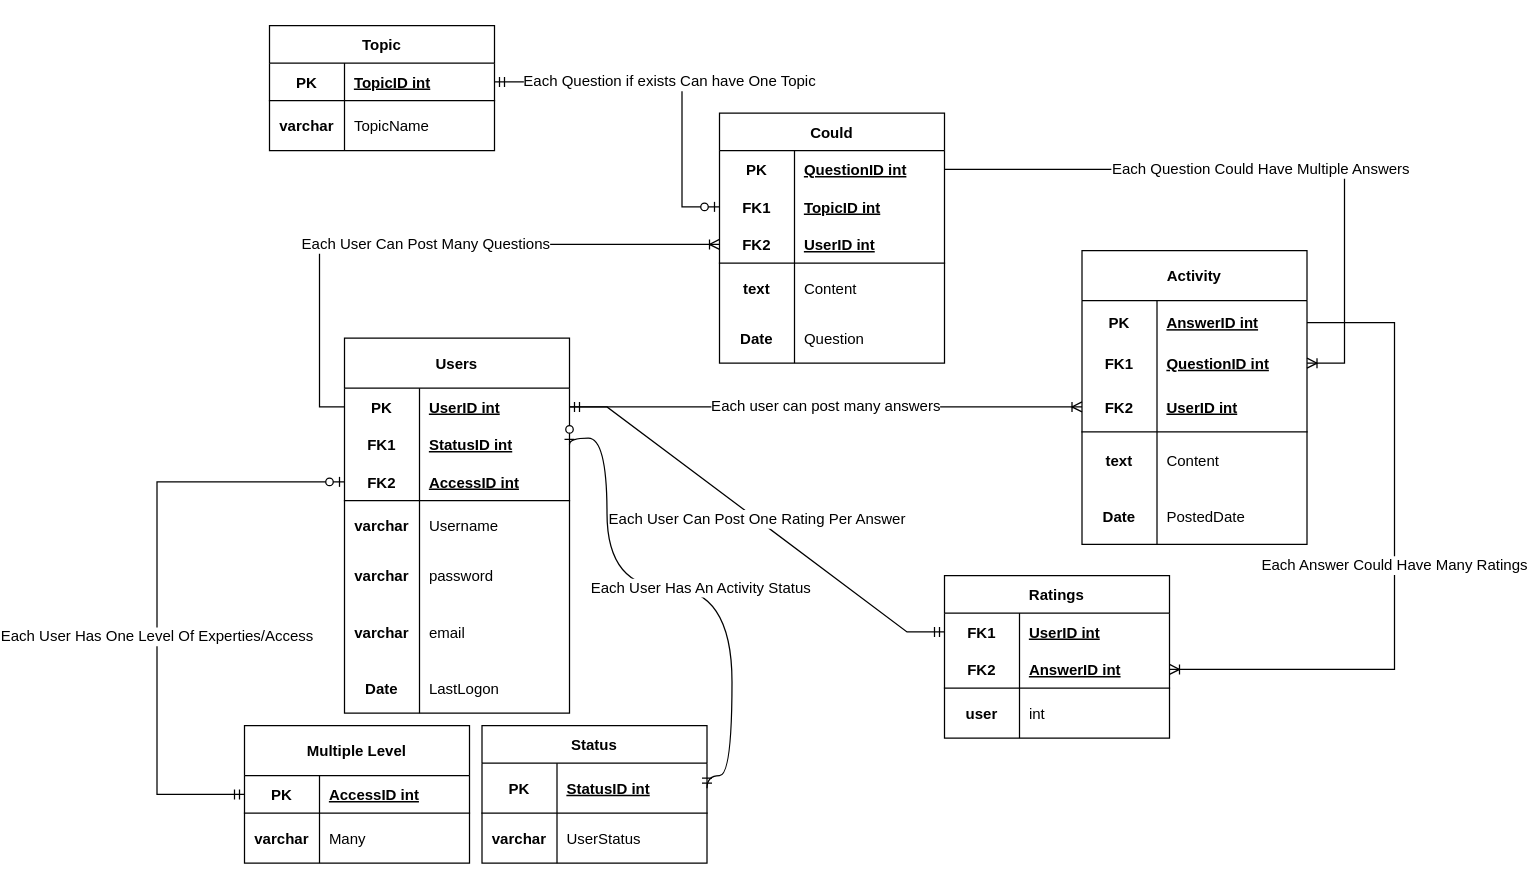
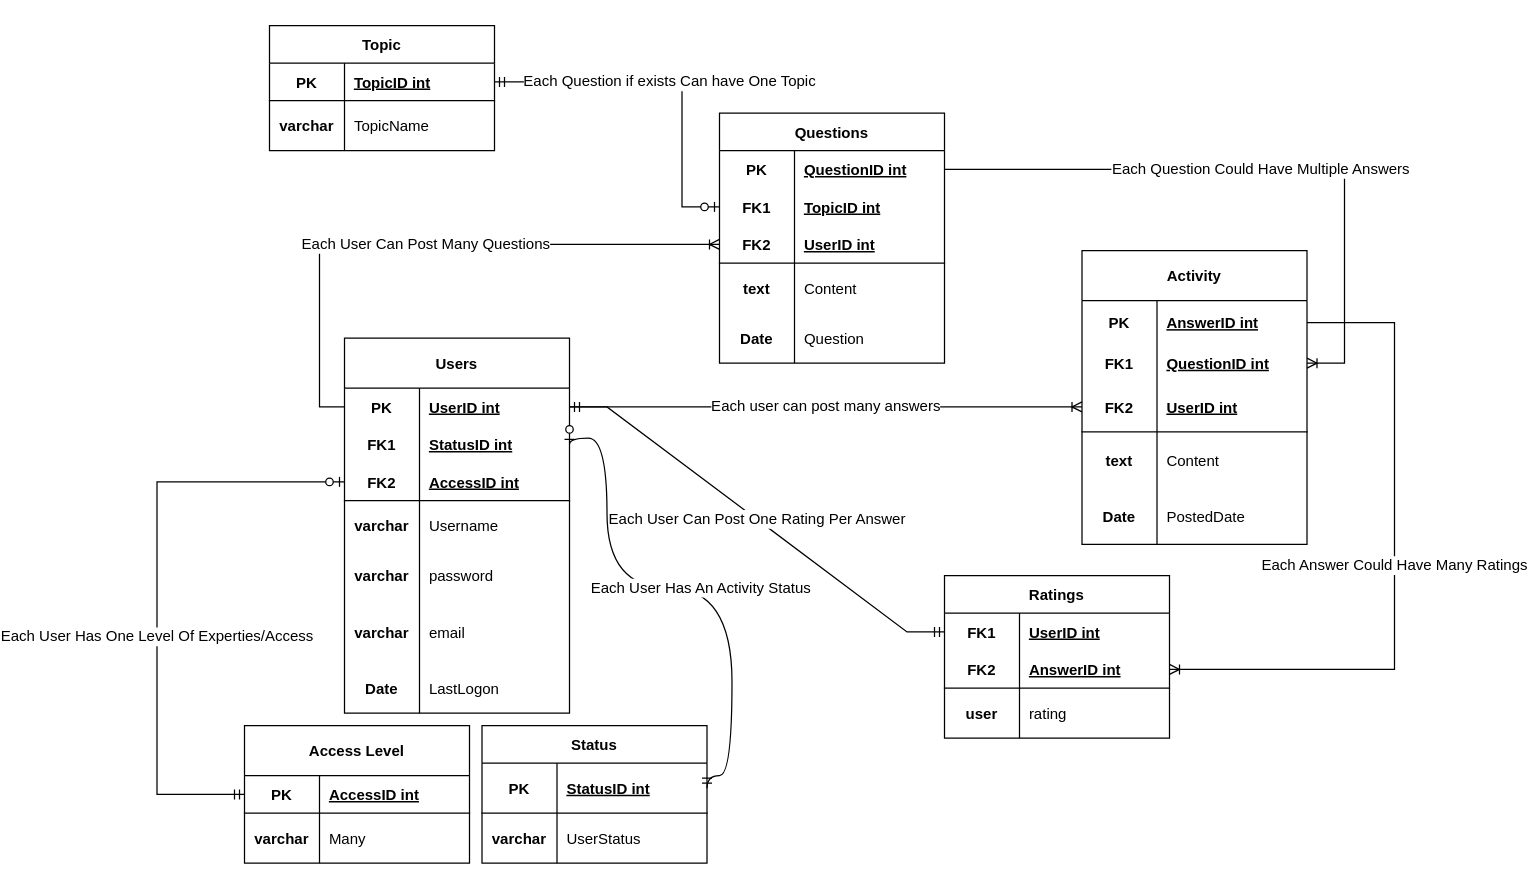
node "Could": label "Could" -> "Questions"
node "int": label "int" -> "rating"
node "Multiple Level": label "Multiple Level" -> "Access Level"
